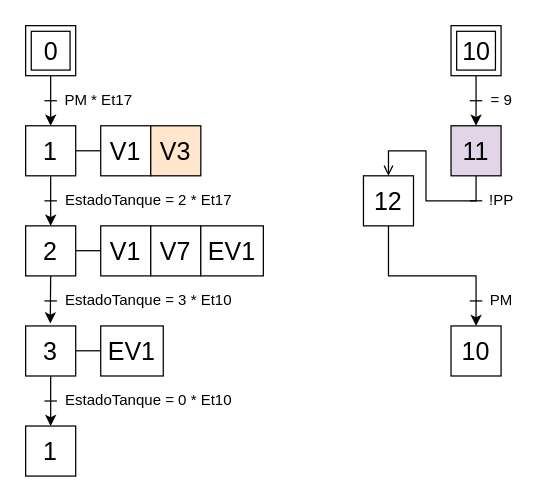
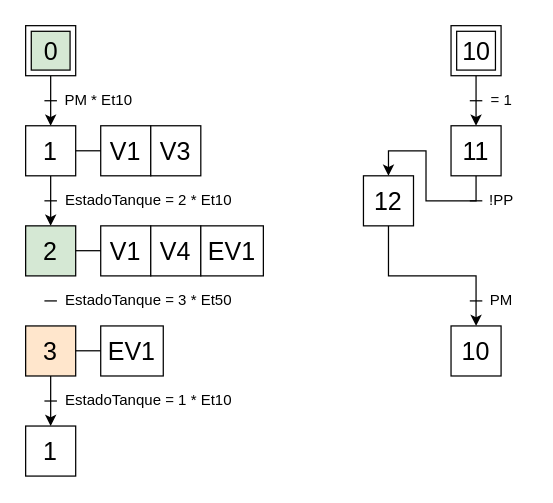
node "0": fillcolor #ffffff -> #d5e8d4
node "PM * Et17": label "PM * Et17" -> "PM * Et10"
node "= 9": label "= 9" -> "= 1"
node "V3": fillcolor #ffe6cc -> #ffffff
node "11": fillcolor #e1d5e7 -> #ffffff
edge "11" -> "12": arrowhead open -> classic
node "EstadoTanque = 2 * Et17": label "EstadoTanque = 2 * Et17" -> "EstadoTanque = 2 * Et10"
node "2": fillcolor #ffffff -> #d5e8d4
node "V7": label "V7" -> "V4"
edge "2" -> "3": removed
node "EstadoTanque = 3 * Et10": label "EstadoTanque = 3 * Et10" -> "EstadoTanque = 3 * Et50"
node "3": fillcolor #ffffff -> #ffe6cc
node "EstadoTanque = 0 * Et10": label "EstadoTanque = 0 * Et10" -> "EstadoTanque = 1 * Et10"
